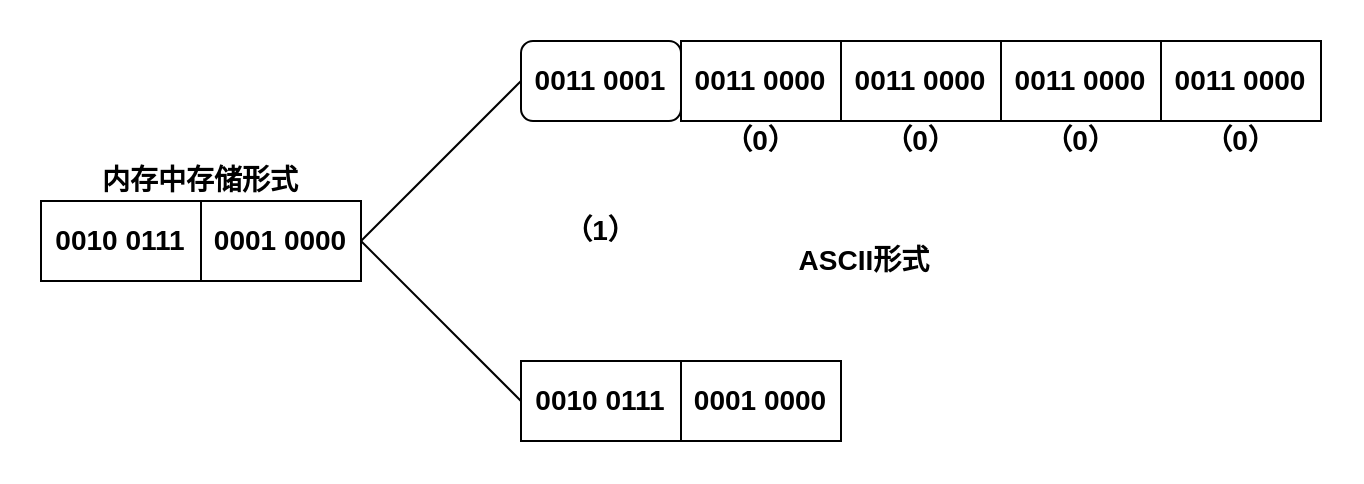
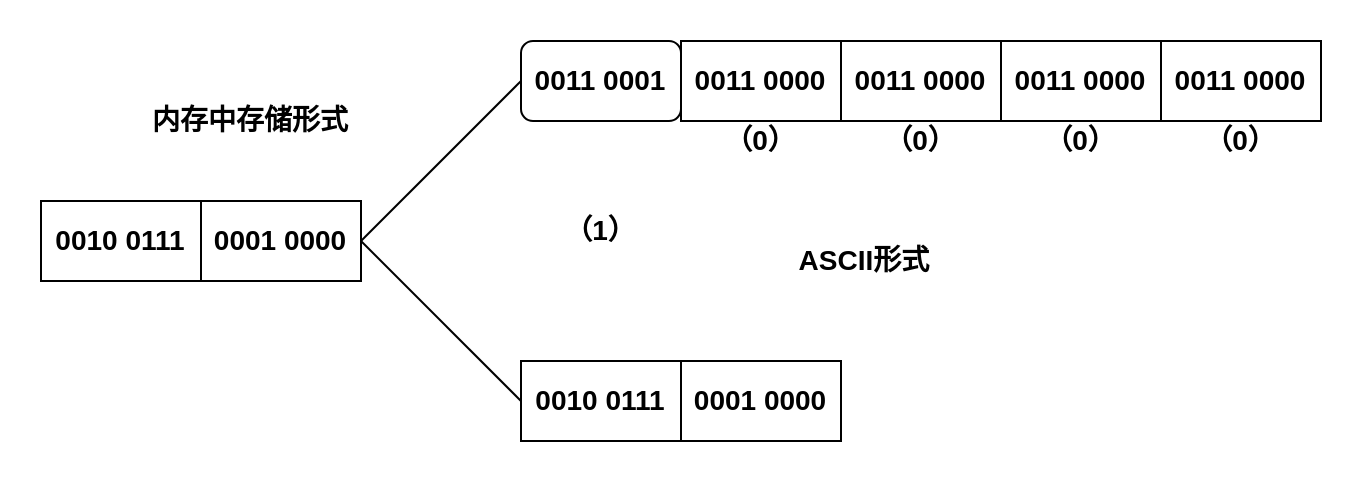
node "内存中存储形式": moved (201, 181) -> (251, 121)
